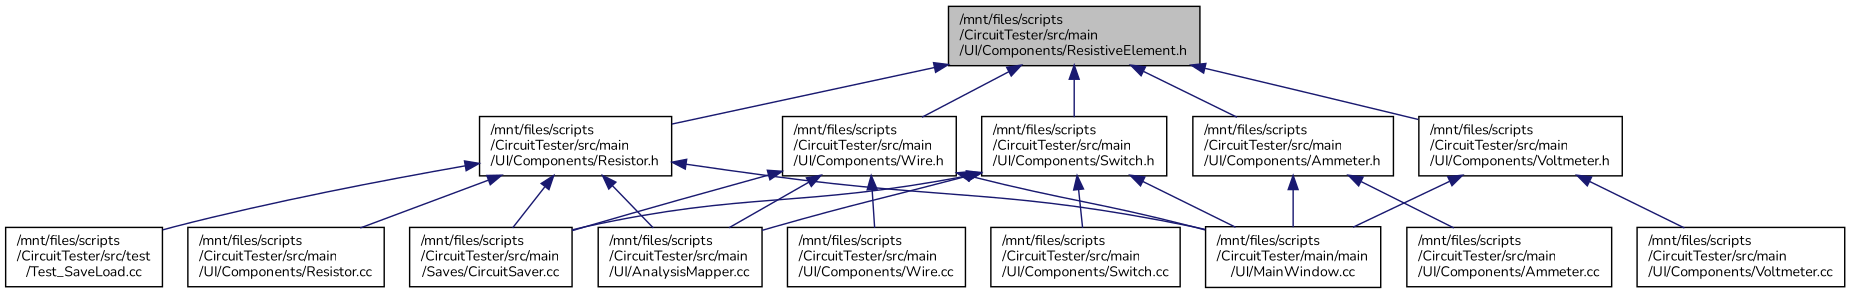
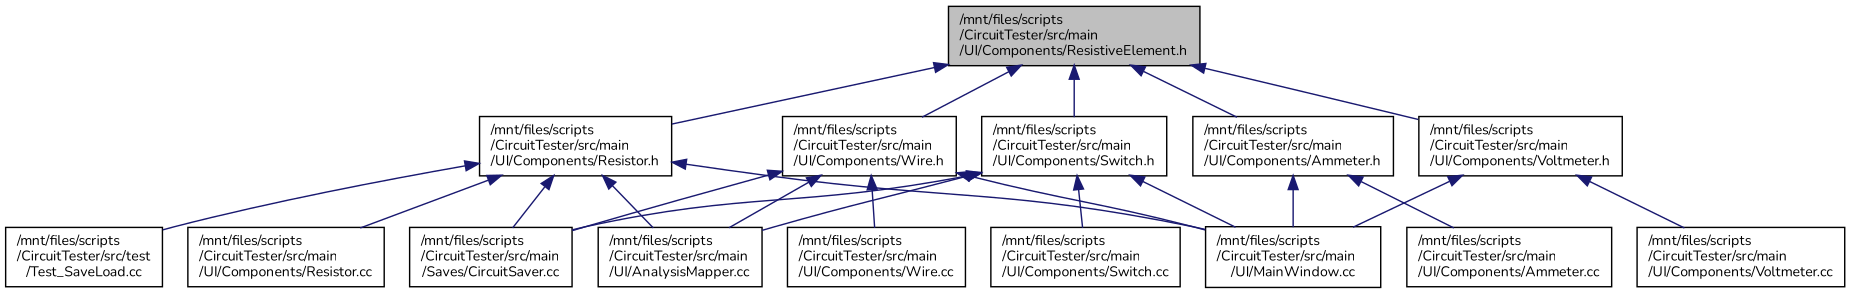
node "/mnt/files/scripts /CircuitTester/main/main /UI/MainWindow.cc": label "/mnt/files/scripts /CircuitTester/main/main /UI/MainWindow.cc" -> "/mnt/files/scripts /CircuitTester/src/main /UI/MainWindow.cc"
